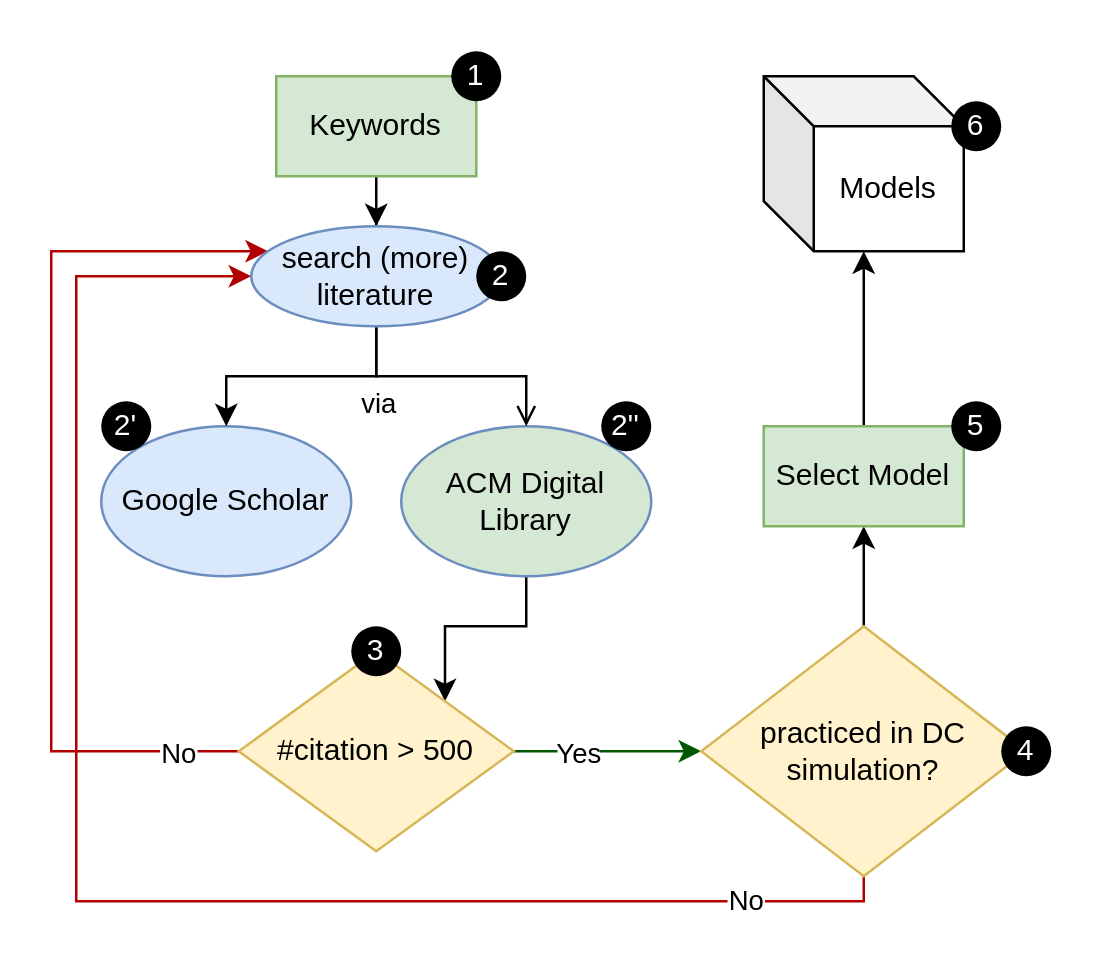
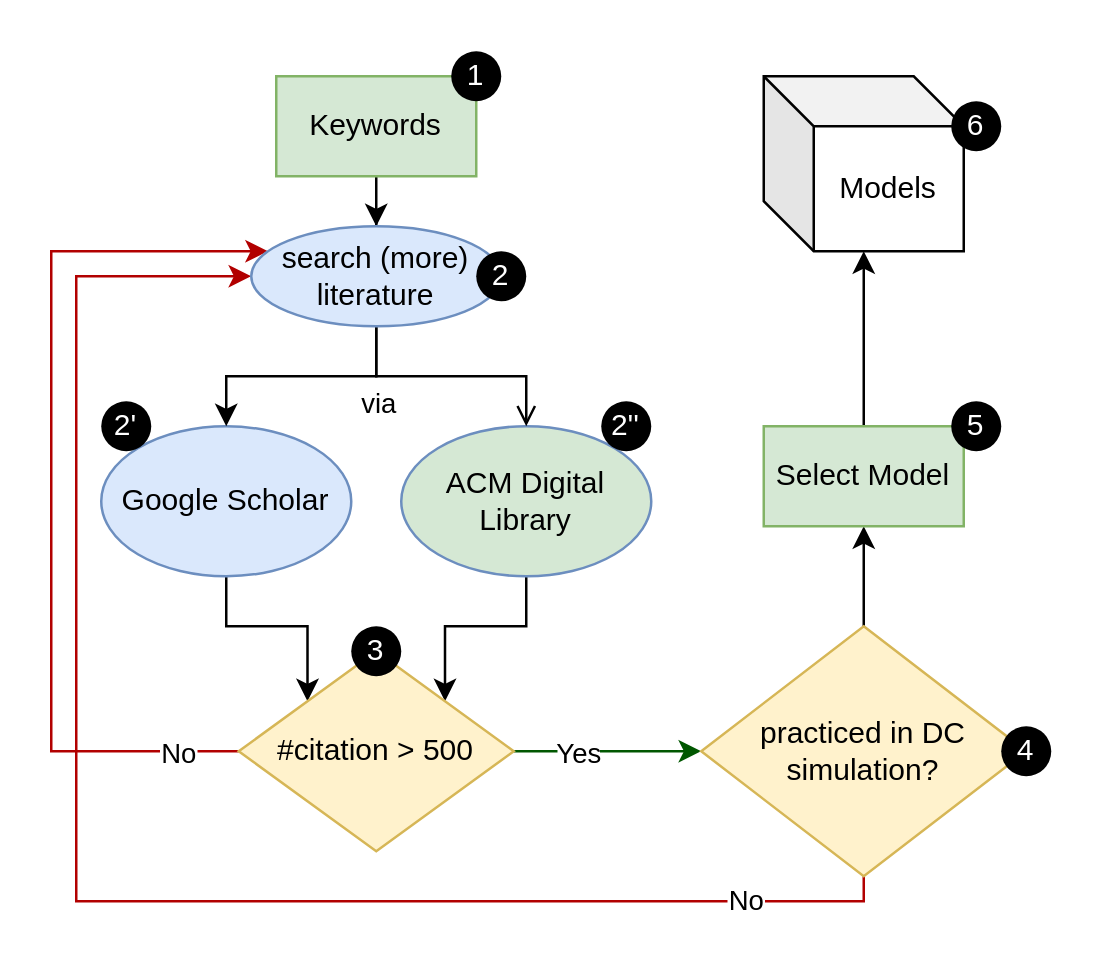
edge "Google Scholar" -> "#citation > 500": added
